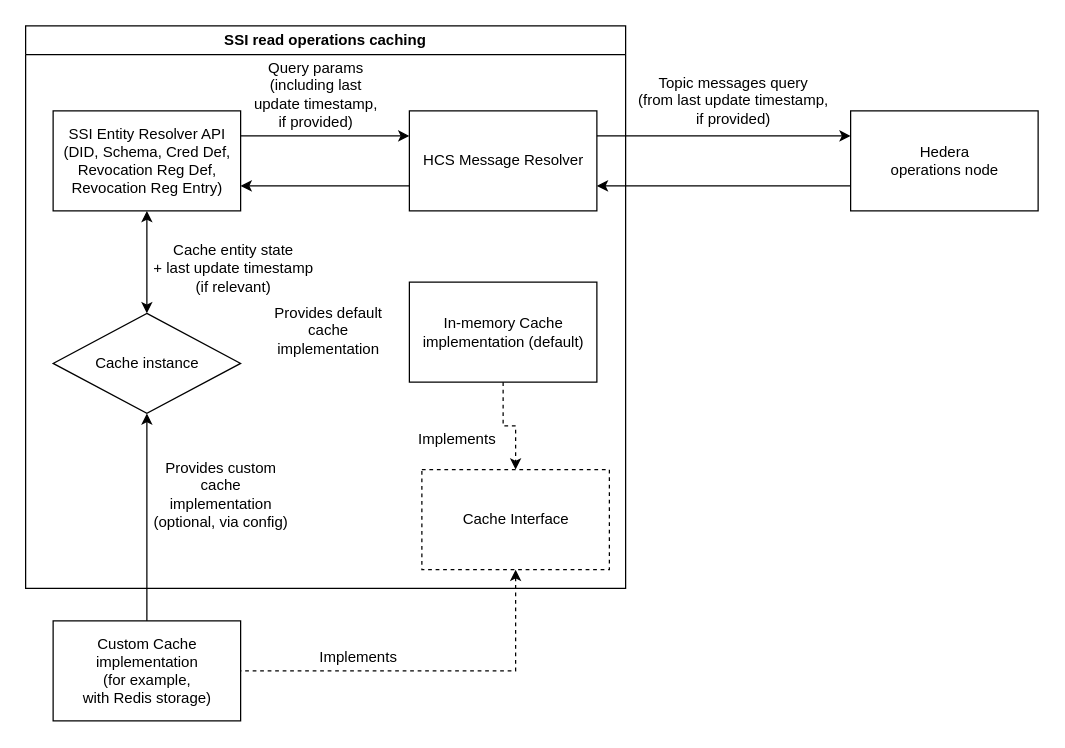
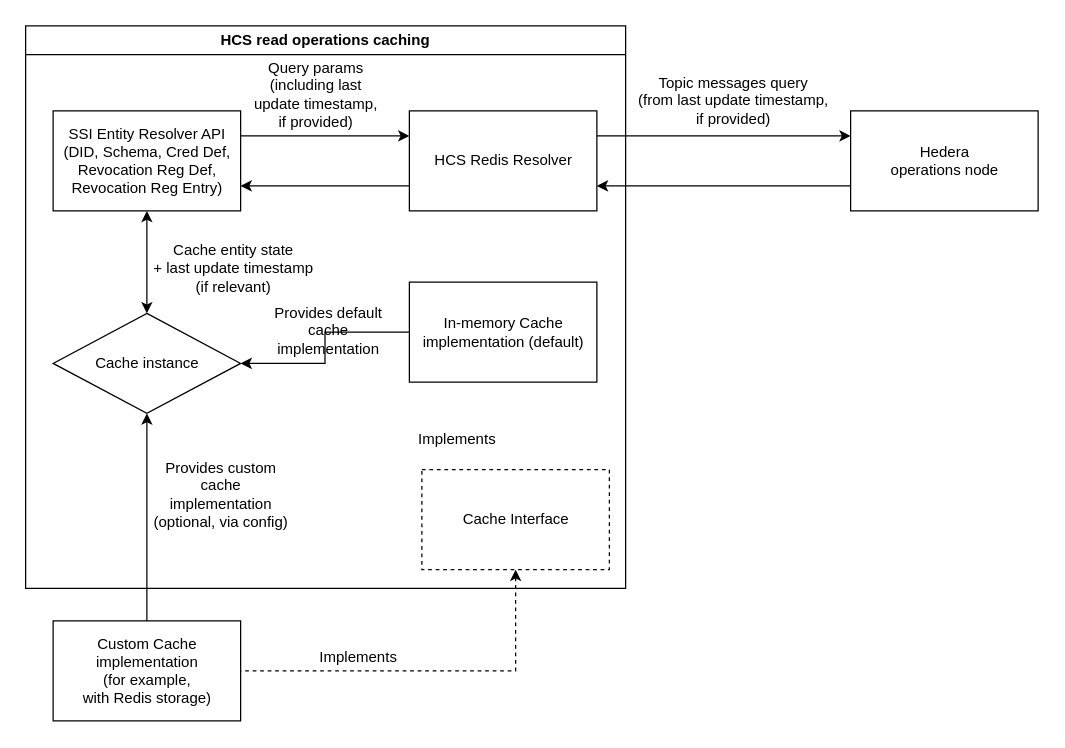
node "SSI read operations caching": label "SSI read operations caching" -> "HCS read operations caching"
node "HCS Message Resolver": label "HCS Message Resolver" -> "HCS Redis Resolver"
edge "In-memory Cache implementation (default)" -> "Cache instance": added
edge "In-memory Cache implementation (default)" -> "Cache Interface": removed
